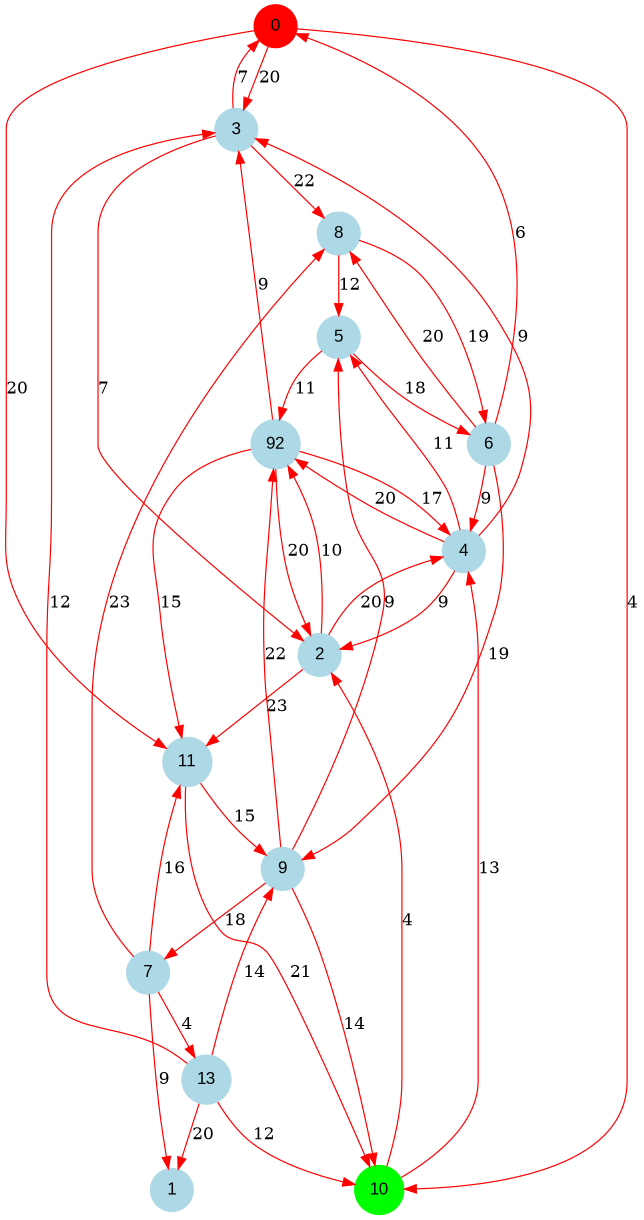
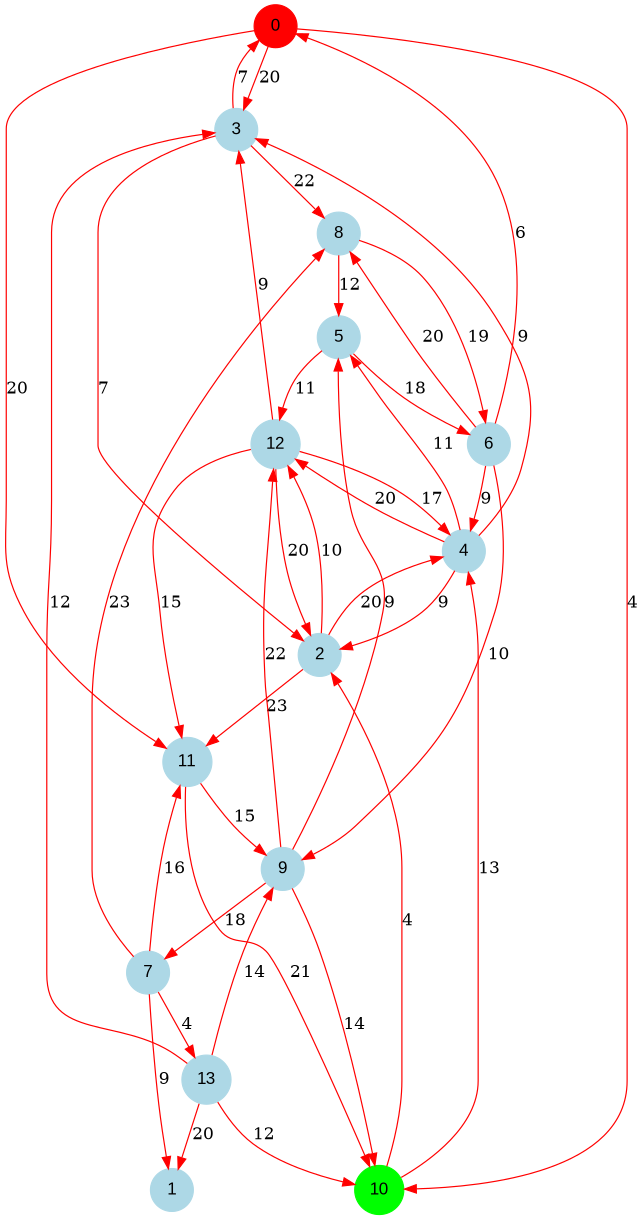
node "92": label "92" -> "12"
edge "6" -> "9": label "19" -> "10"
